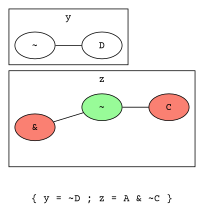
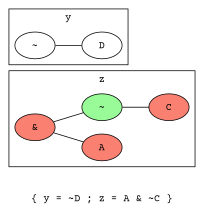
node "A": added
